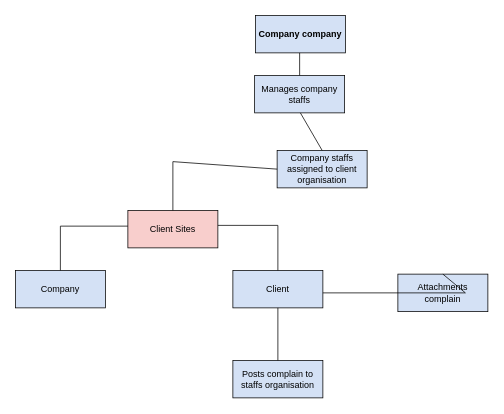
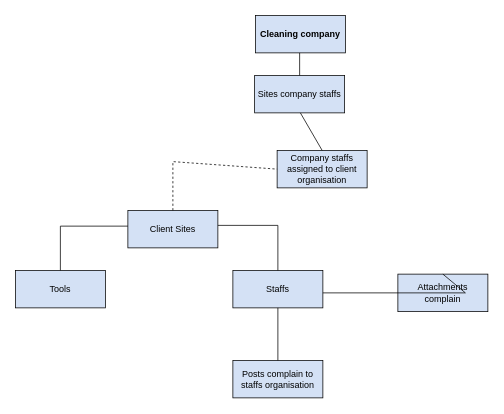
node "Company company": label "Company company" -> "Cleaning company"
node "Manages company staffs": label "Manages company staffs" -> "Sites company staffs"
edge "Company staffs assigned to client organisation" -- "Client Sites": style solid -> dashed
node "Client Sites": fillcolor #f8cecc -> #d4e1f5
node "Company": label "Company" -> "Tools"
node "Client": label "Client" -> "Staffs"
